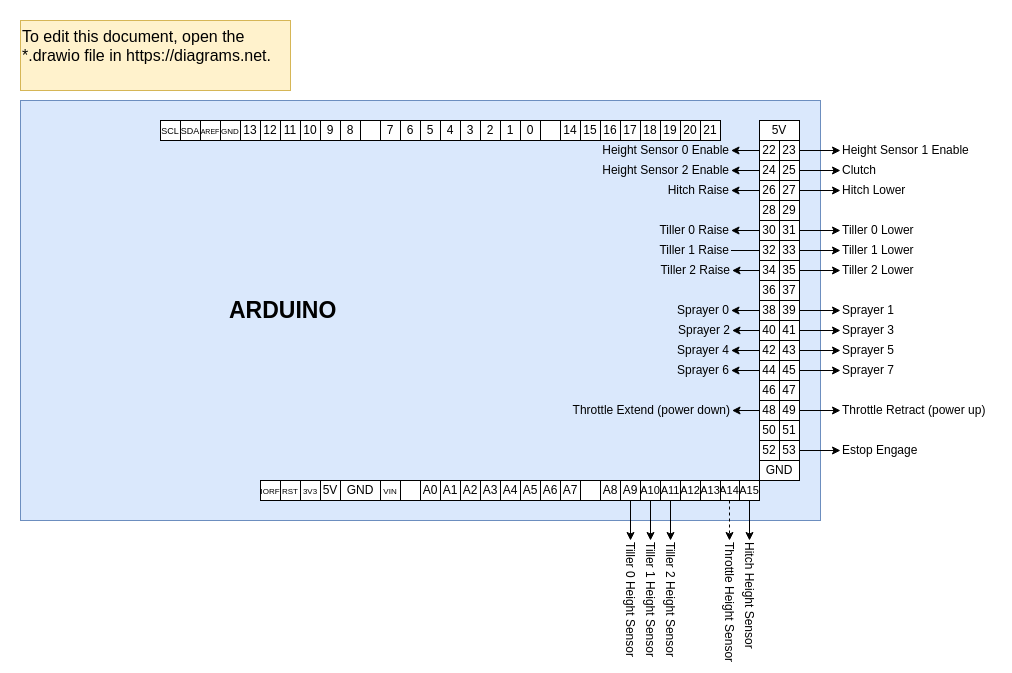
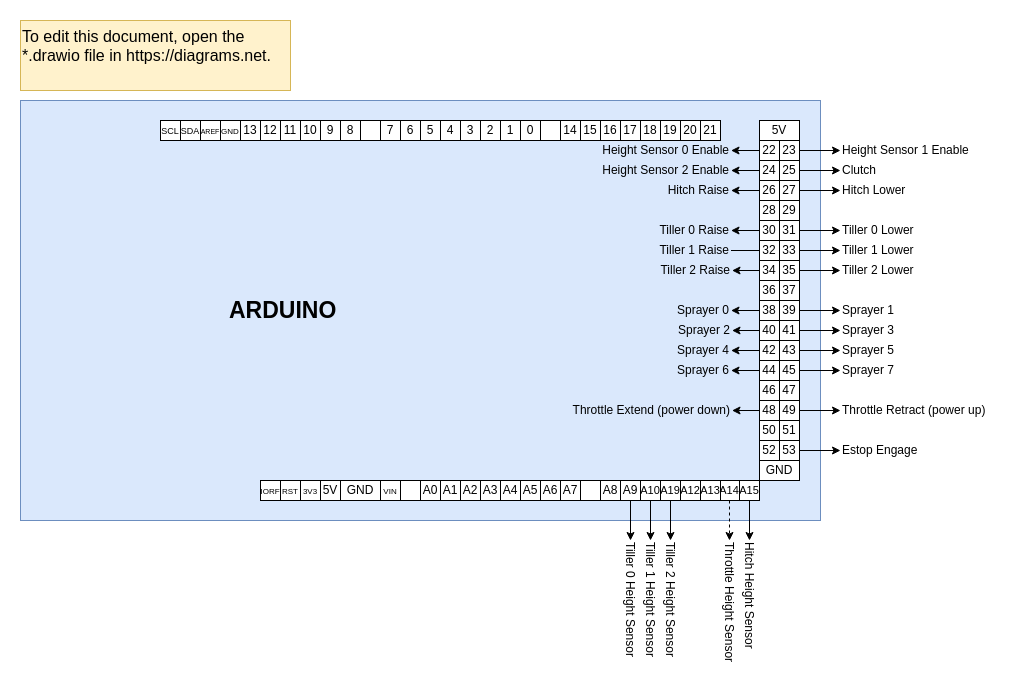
node "A11": label "A11" -> "A19"
